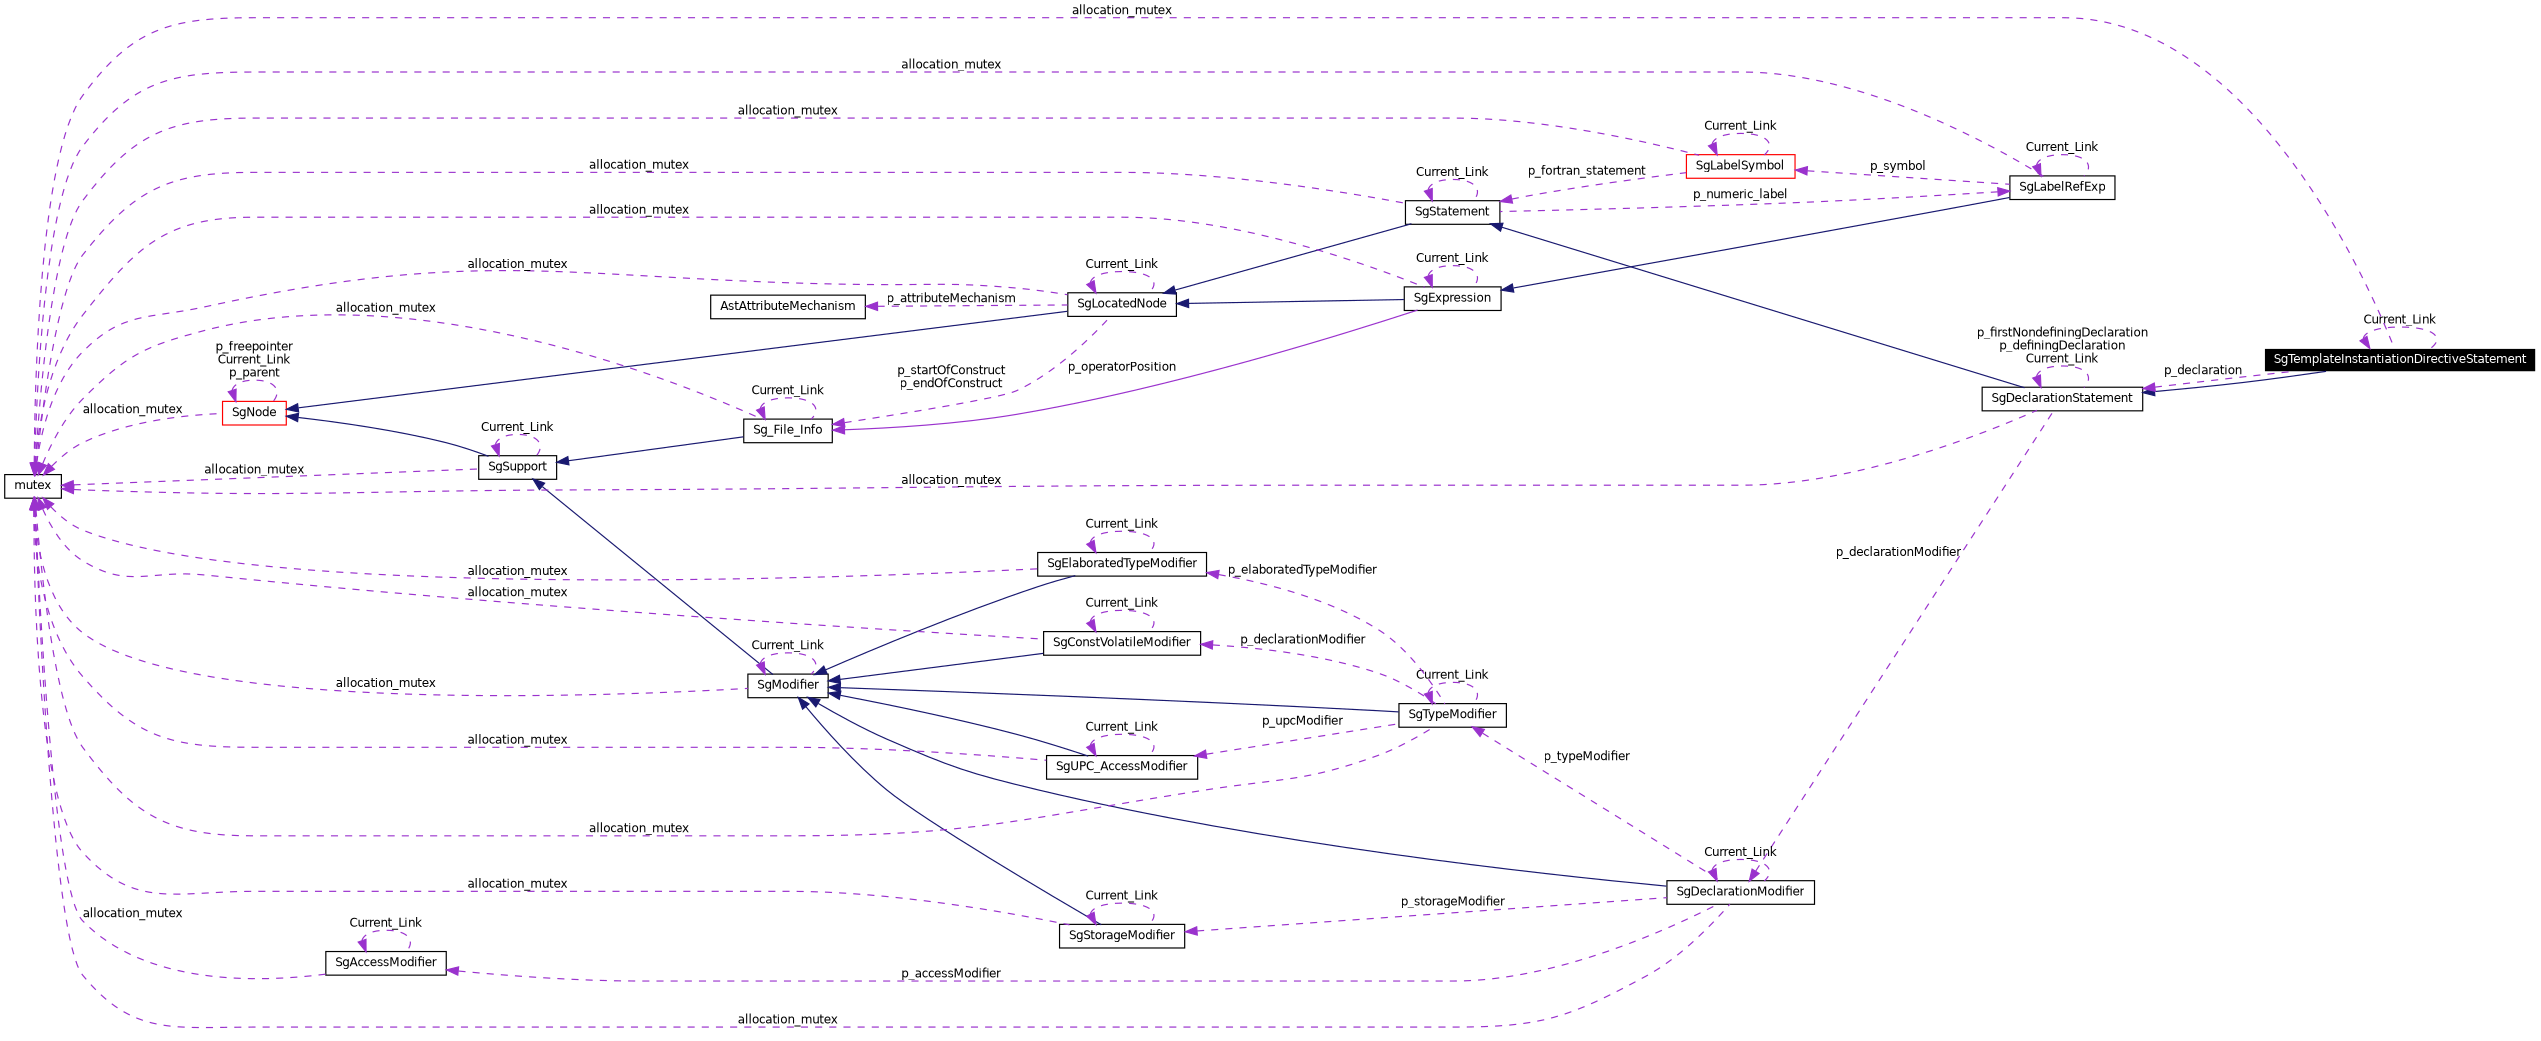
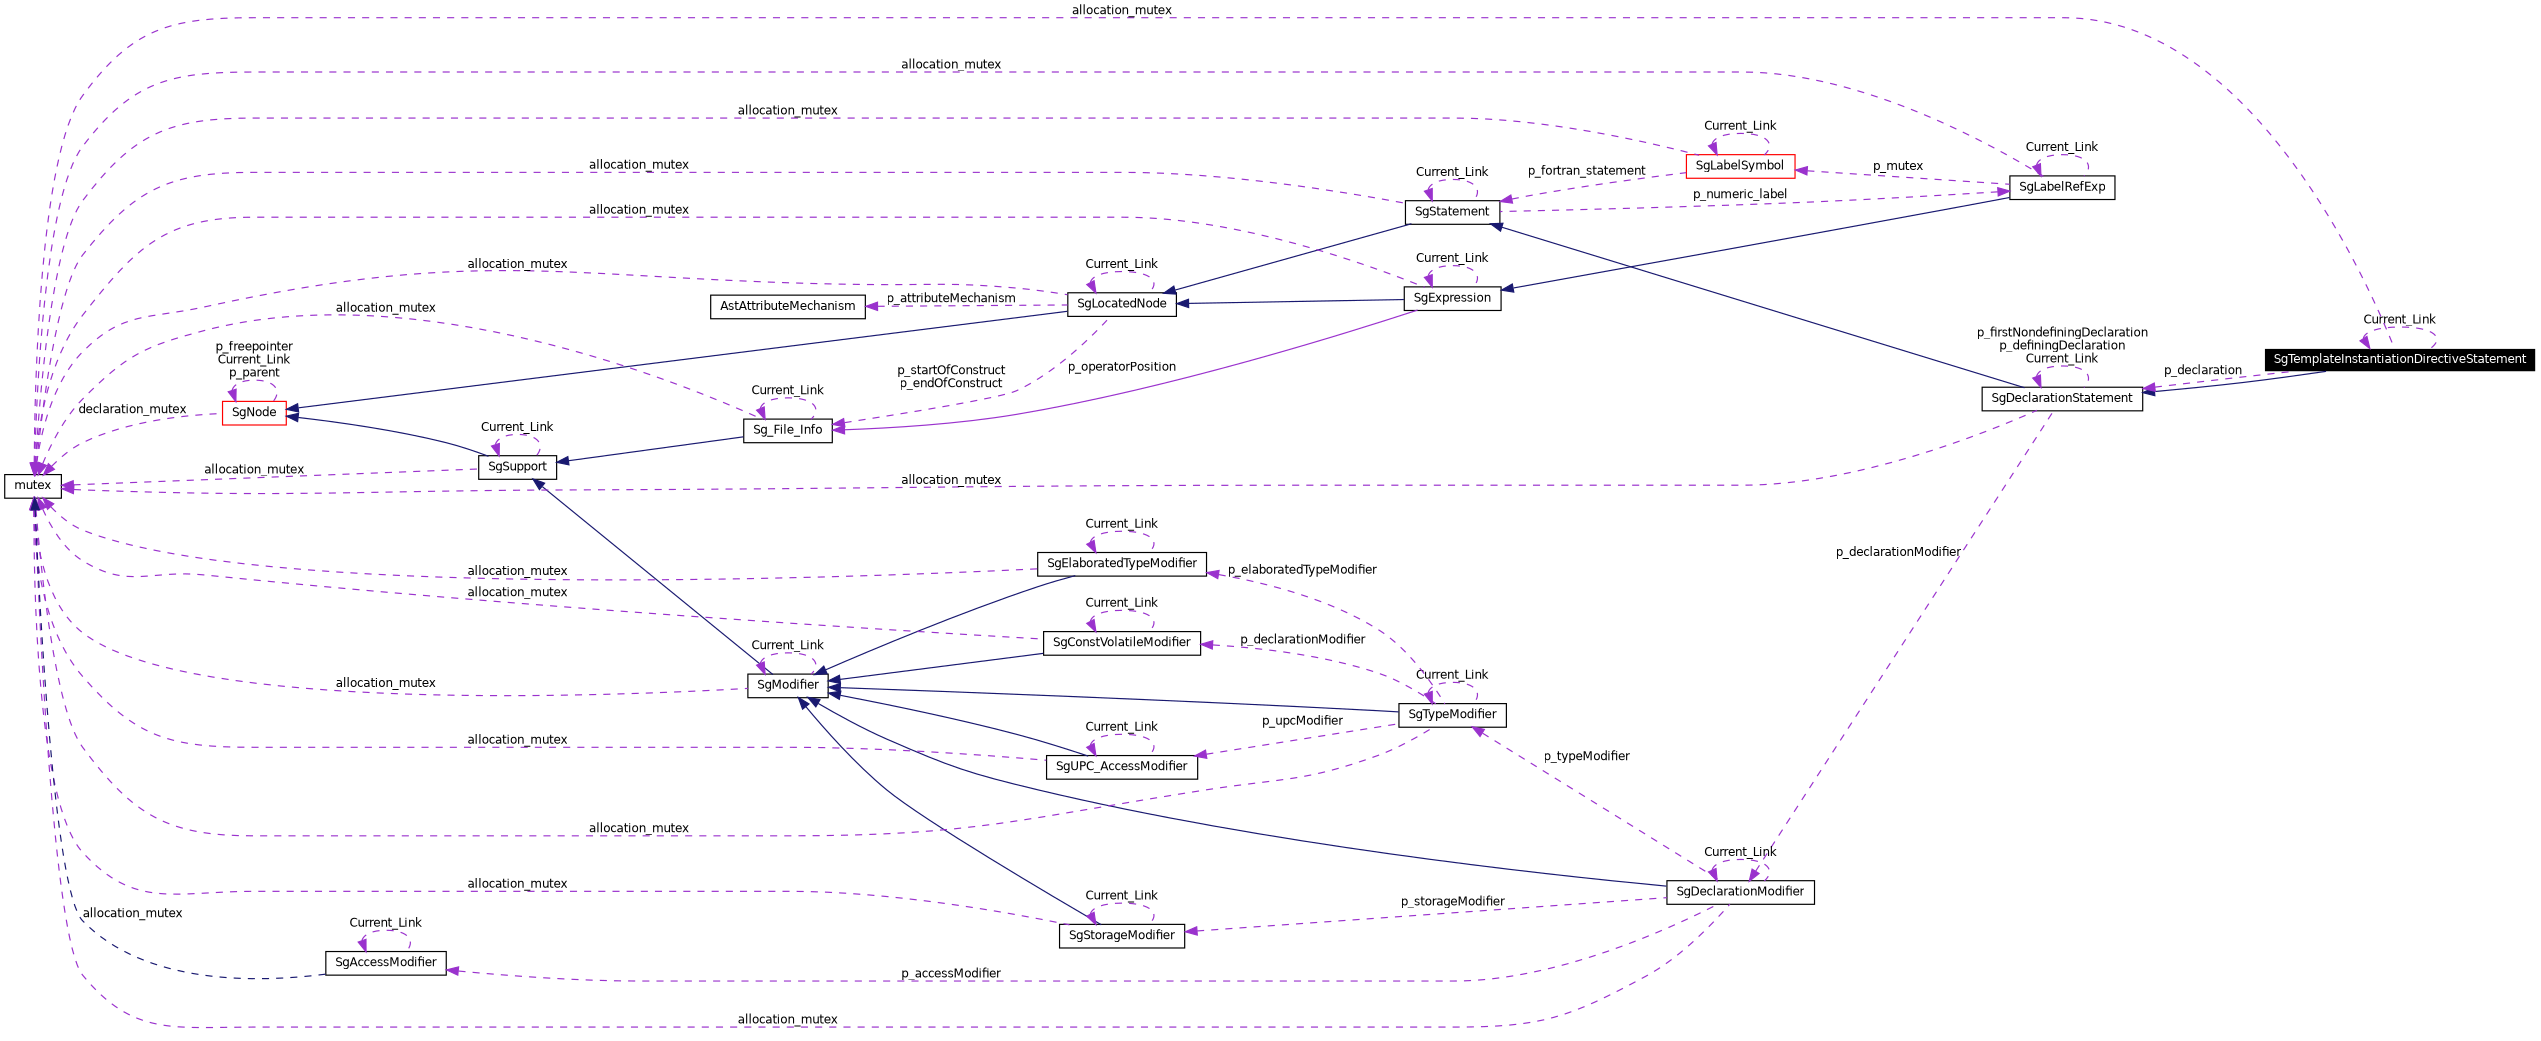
edge "SgLabelRefExp" -> "SgLabelSymbol": label "p_symbol" -> "p_mutex"
edge "SgNode" -> "mutex": label "allocation_mutex" -> "declaration_mutex"
edge "SgAccessModifier" -> "mutex": color darkorchid3 -> midnightblue
